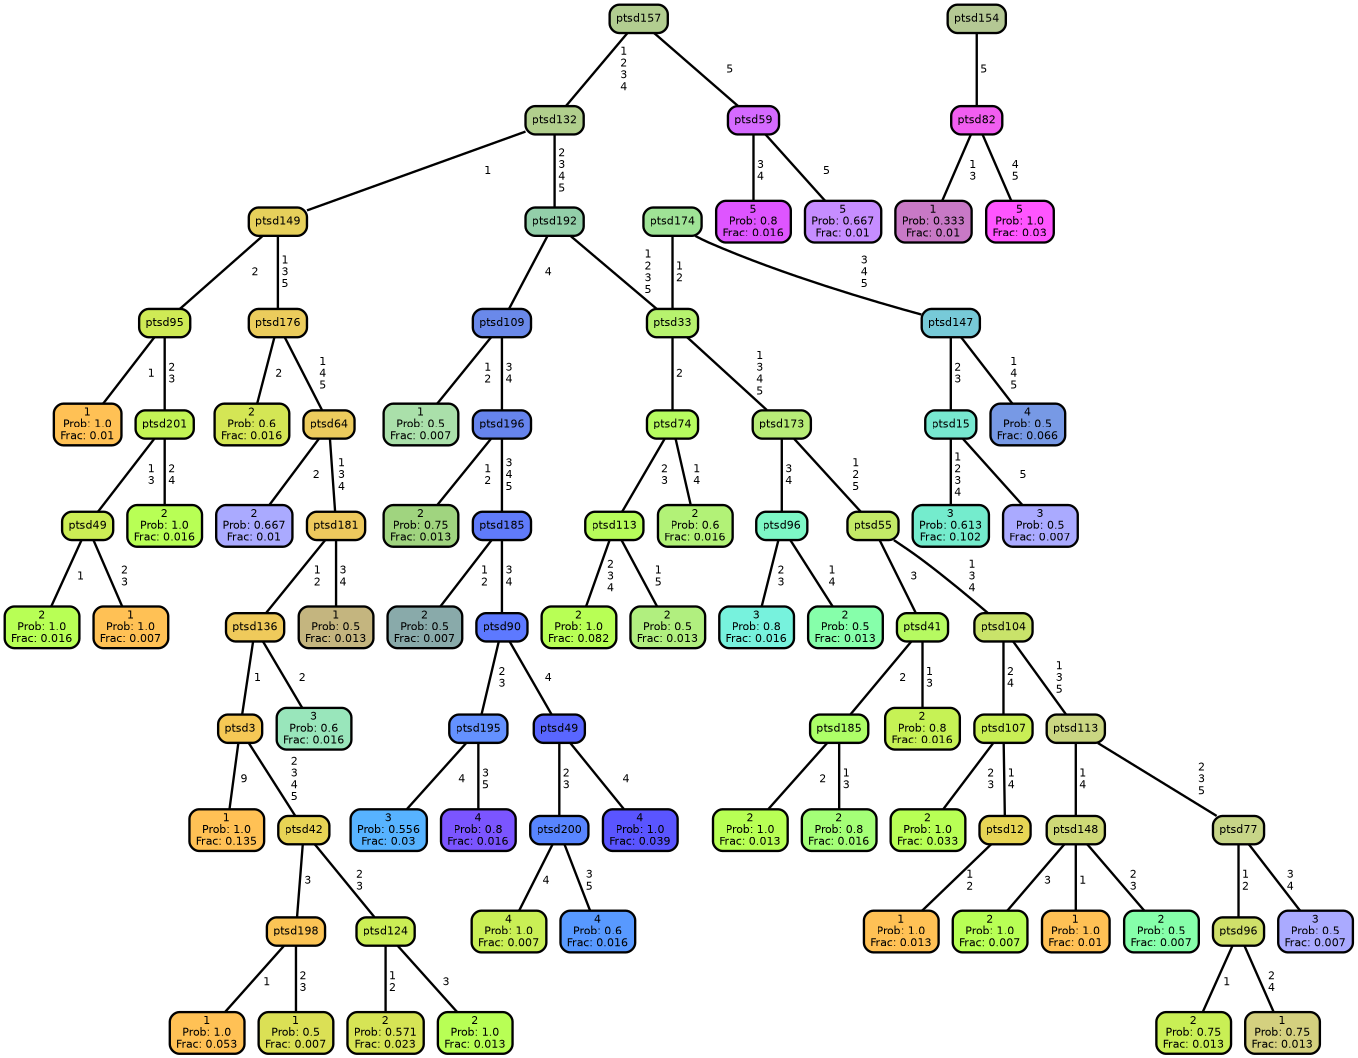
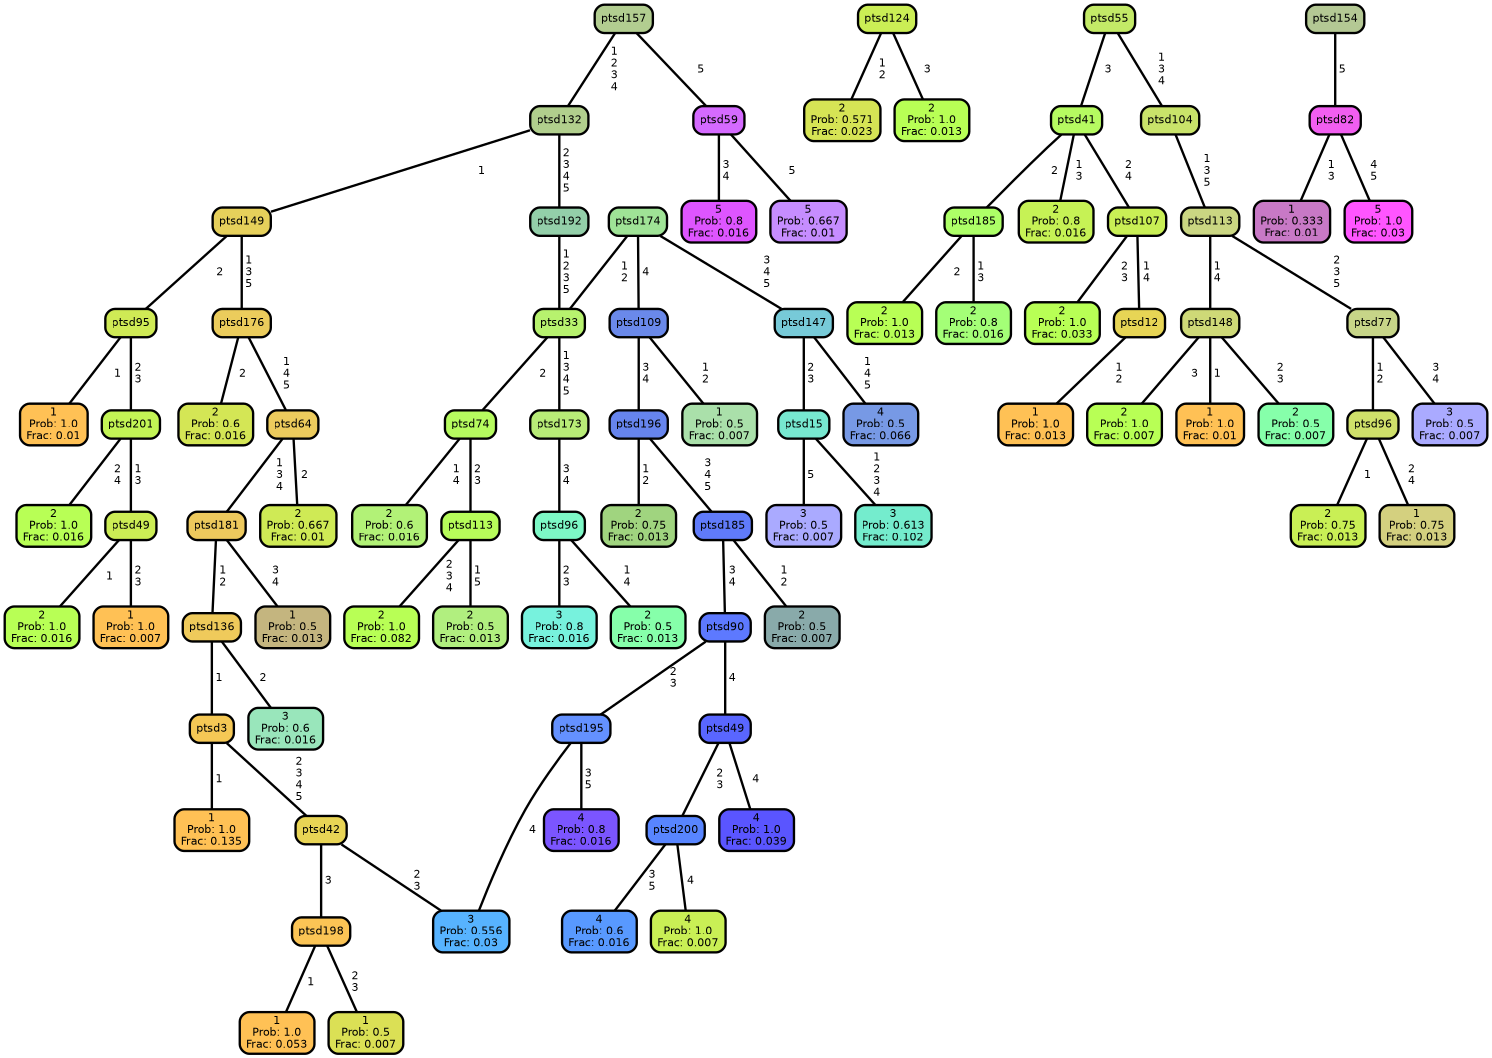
edge "ptsd192" -- "ptsd109": now "ptsd174" -- "ptsd109"
edge "ptsd173" -- "ptsd55": removed, label "1 2 5"
node "2 Prob: 0.667 Frac: 0.01": fillcolor #aaaaff -> #cfea55
edge "ptsd104" -- "ptsd107": now "ptsd41" -- "ptsd107"
edge "ptsd3" -- "1 Prob: 1.0 Frac: 0.135": label " 9" -> " 1"
edge "ptsd42" -- "ptsd124": now "ptsd42" -- "3 Prob: 0.556 Frac: 0.03"
